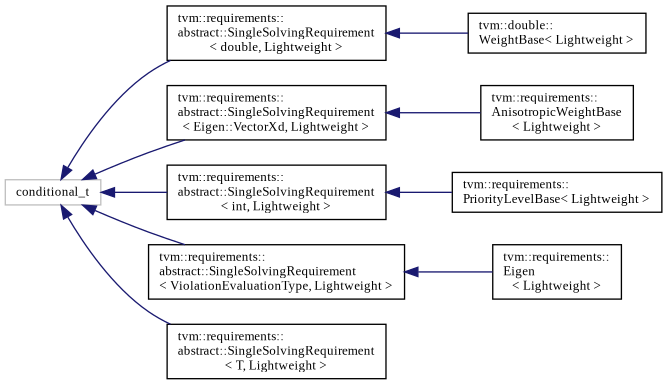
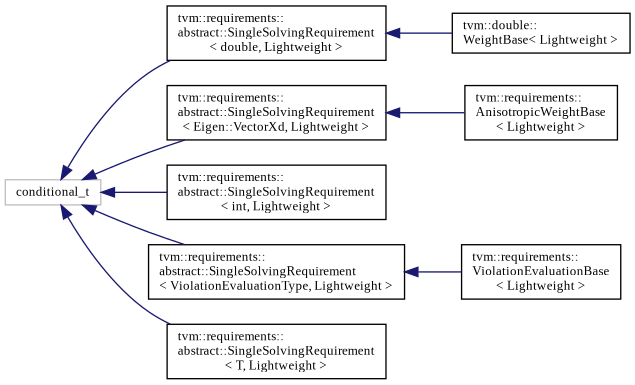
node "tvm::requirements:: PriorityLevelBase< Lightweight >": removed
node "tvm::requirements:: Eigen < Lightweight >": label "tvm::requirements:: Eigen < Lightweight >" -> "tvm::requirements:: ViolationEvaluationBase < Lightweight >"
